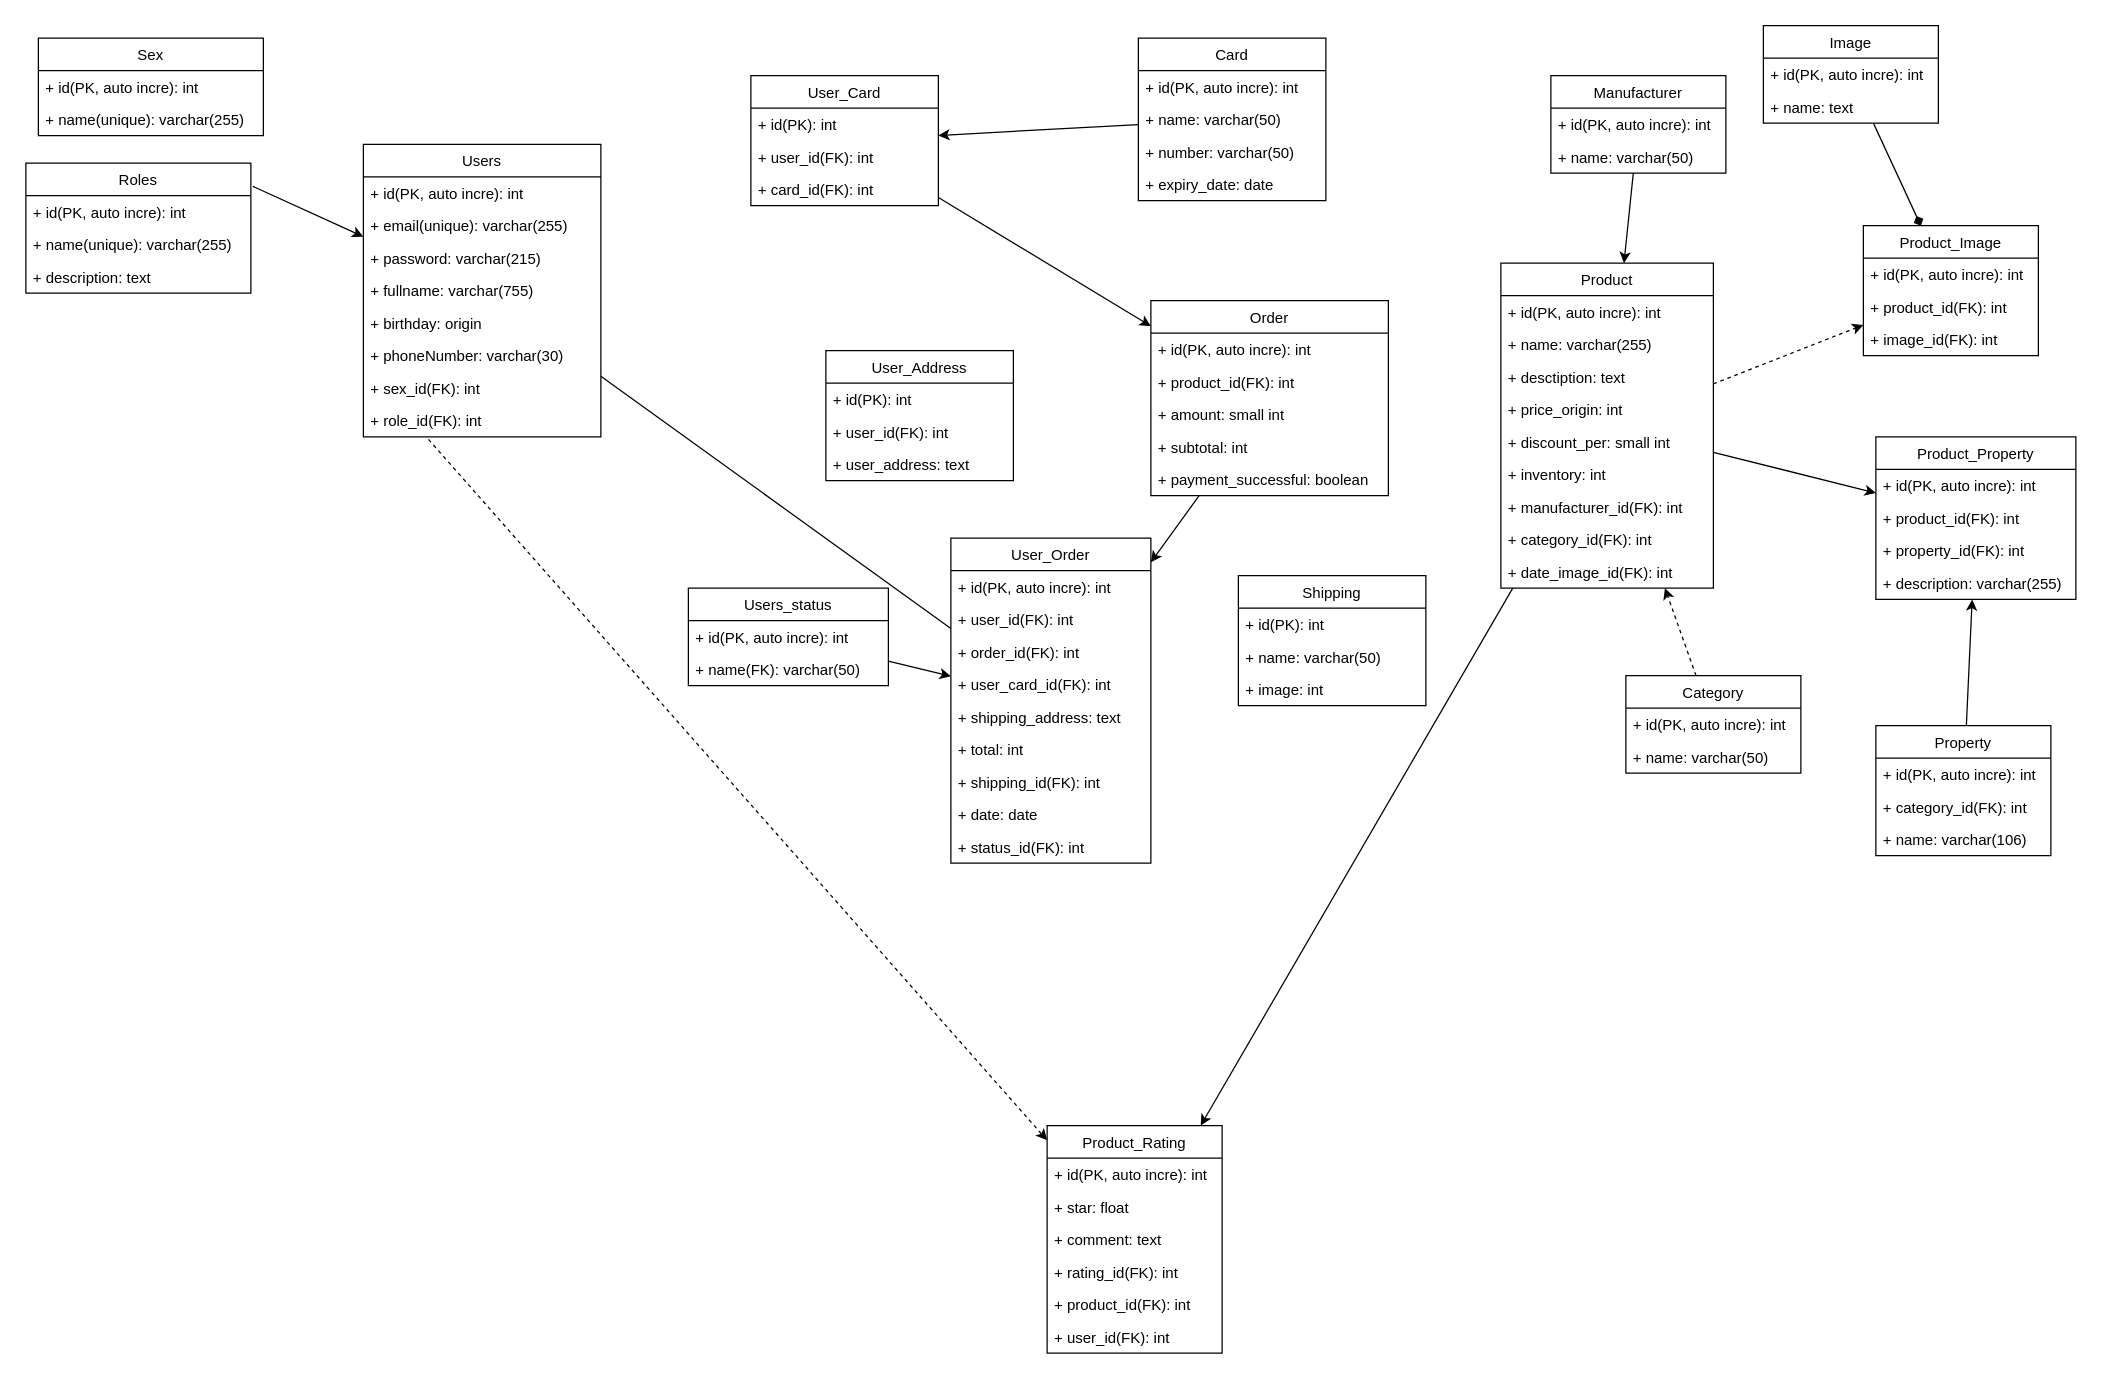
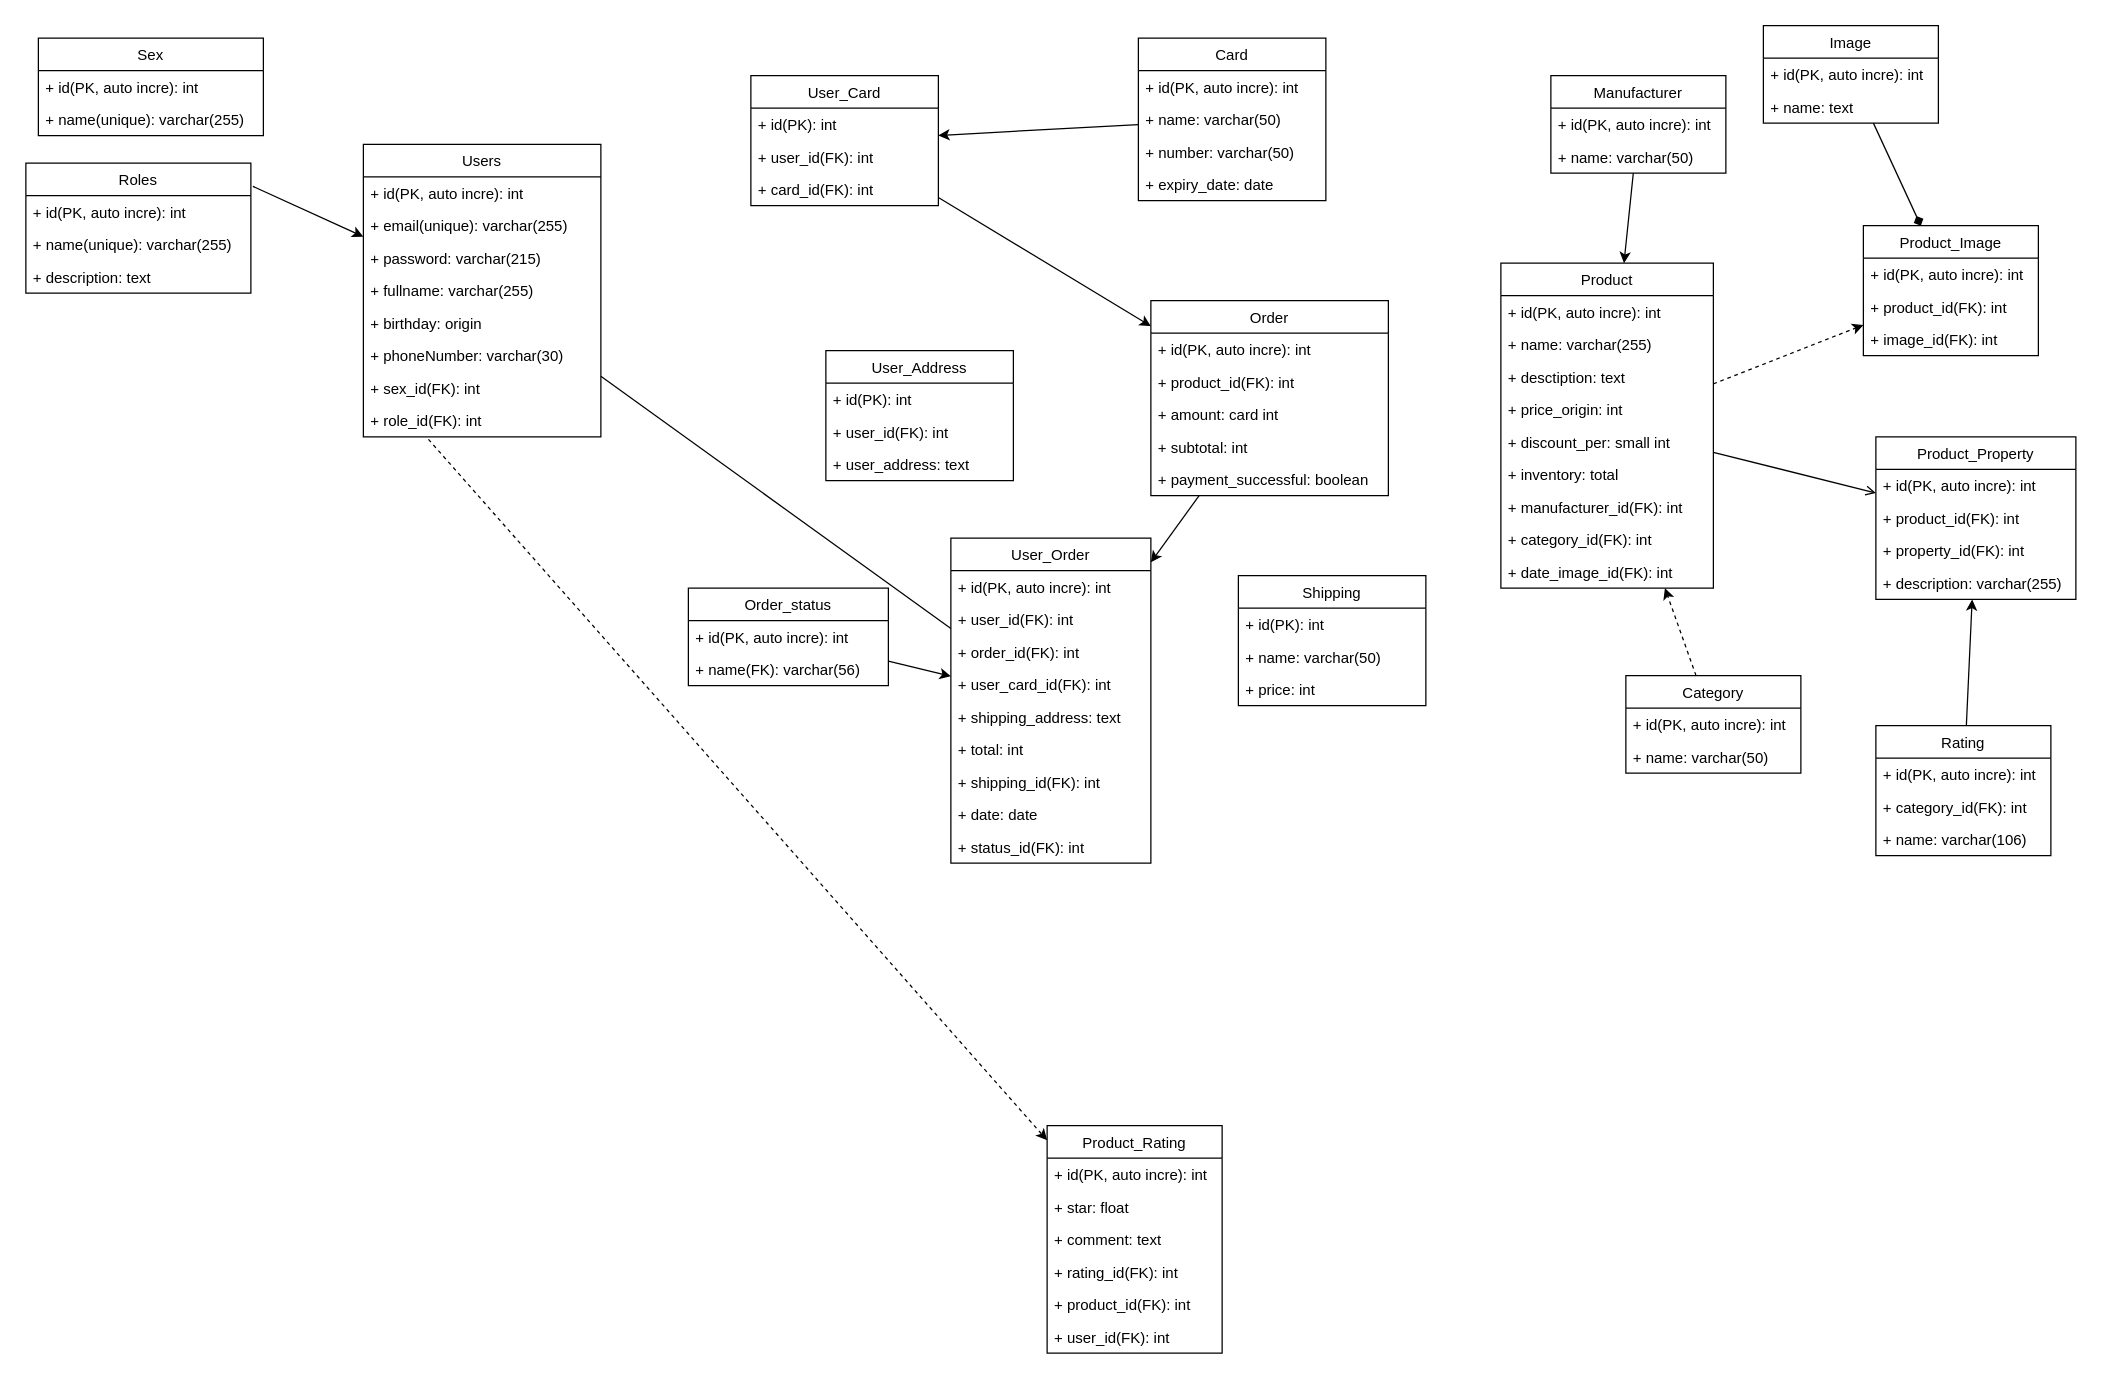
node "+ fullname: varchar(755)": label "+ fullname: varchar(755)" -> "+ fullname: varchar(255)"
node "+ amount: small int": label "+ amount: small int" -> "+ amount: card int"
node "+ inventory: int": label "+ inventory: int" -> "+ inventory: total"
edge "Product" -> "Product_Property": arrowhead classic -> open
node "Users_status": label "Users_status" -> "Order_status"
node "+ name(FK): varchar(50)": label "+ name(FK): varchar(50)" -> "+ name(FK): varchar(56)"
node "+ image: int": label "+ image: int" -> "+ price: int"
node "Property": label "Property" -> "Rating"
edge "Product" -> "Product_Rating": removed
